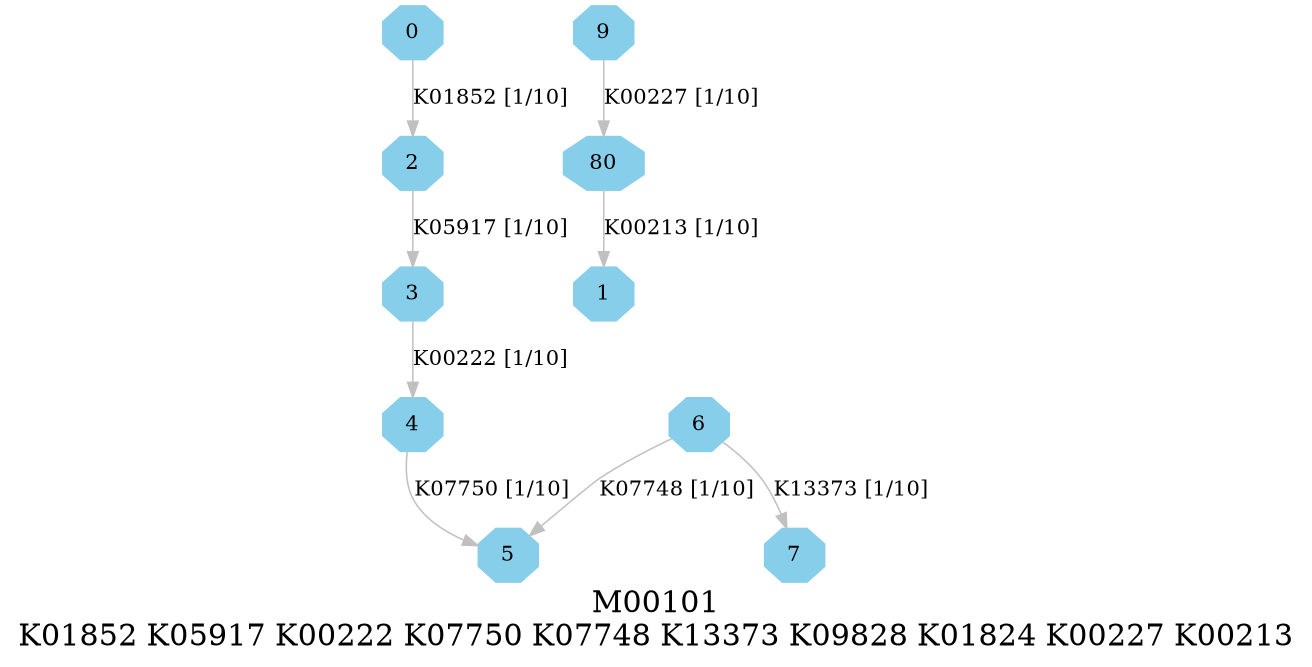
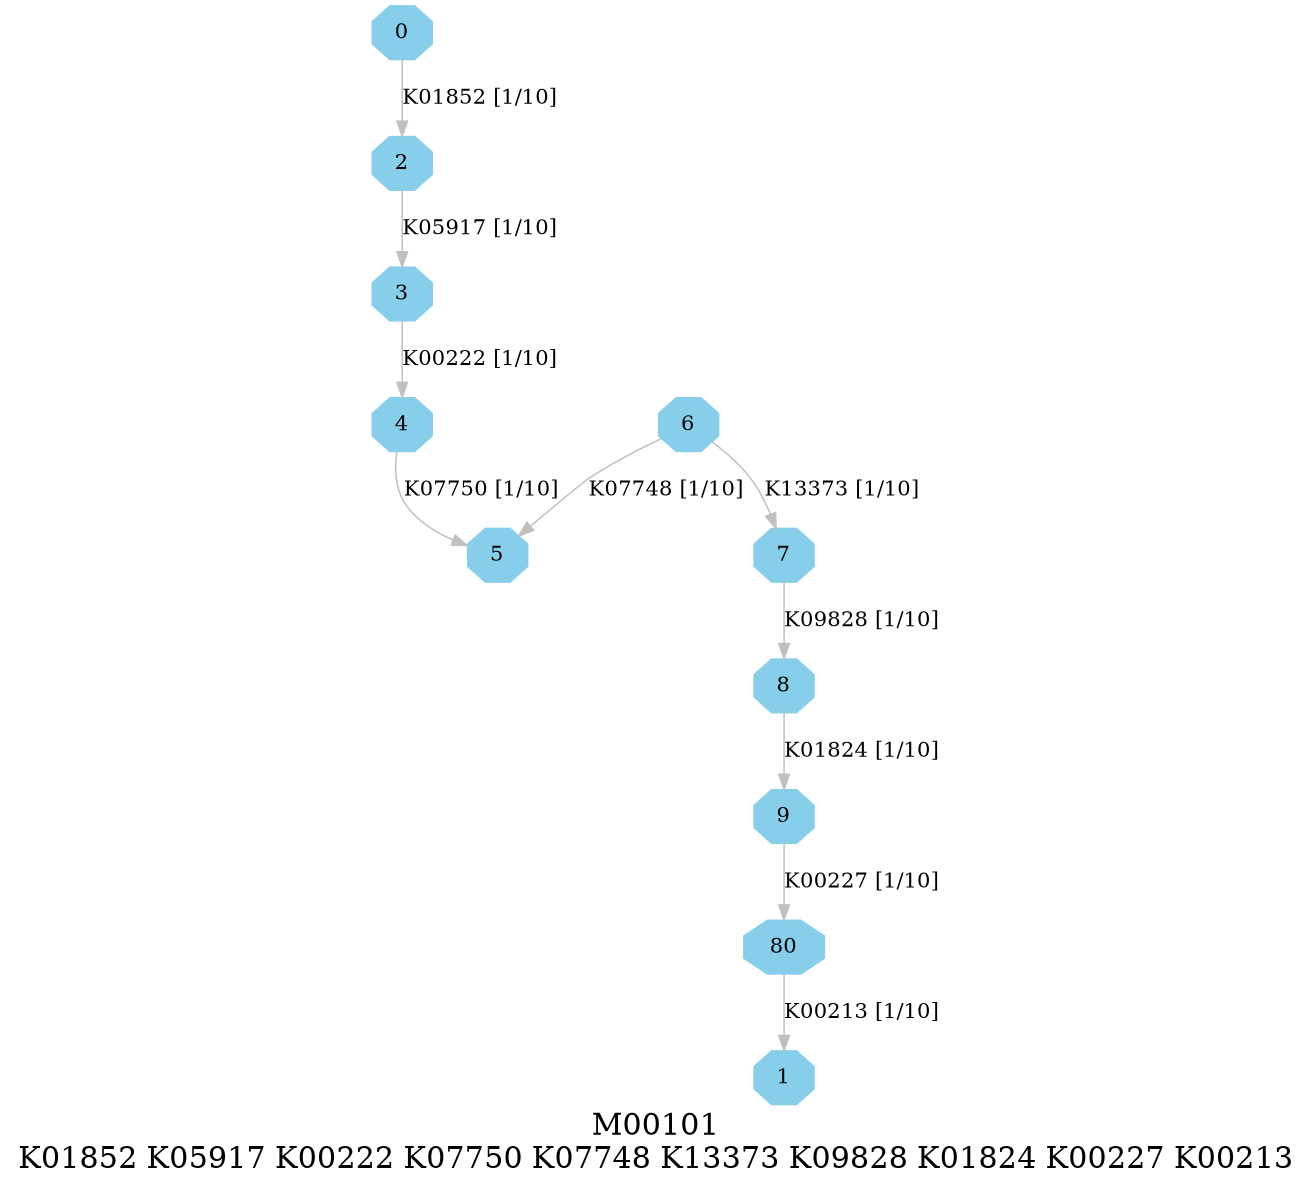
node "8": added
